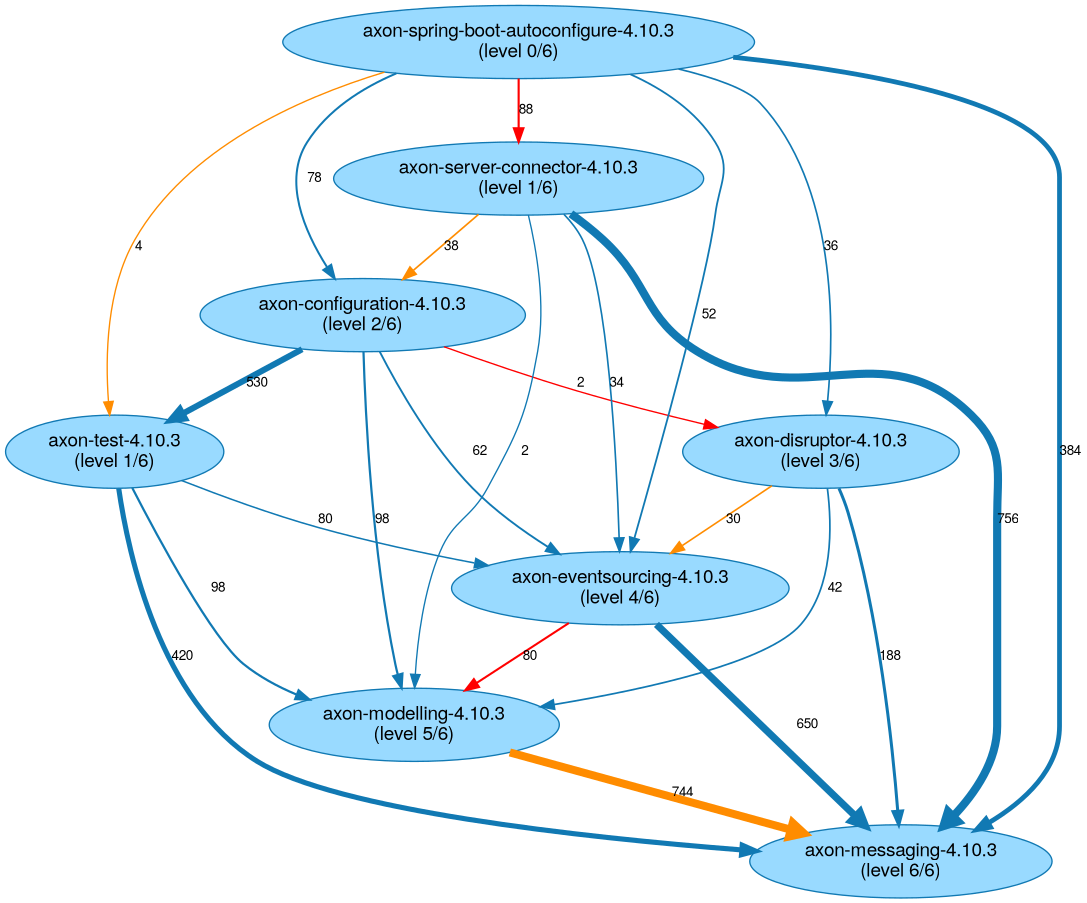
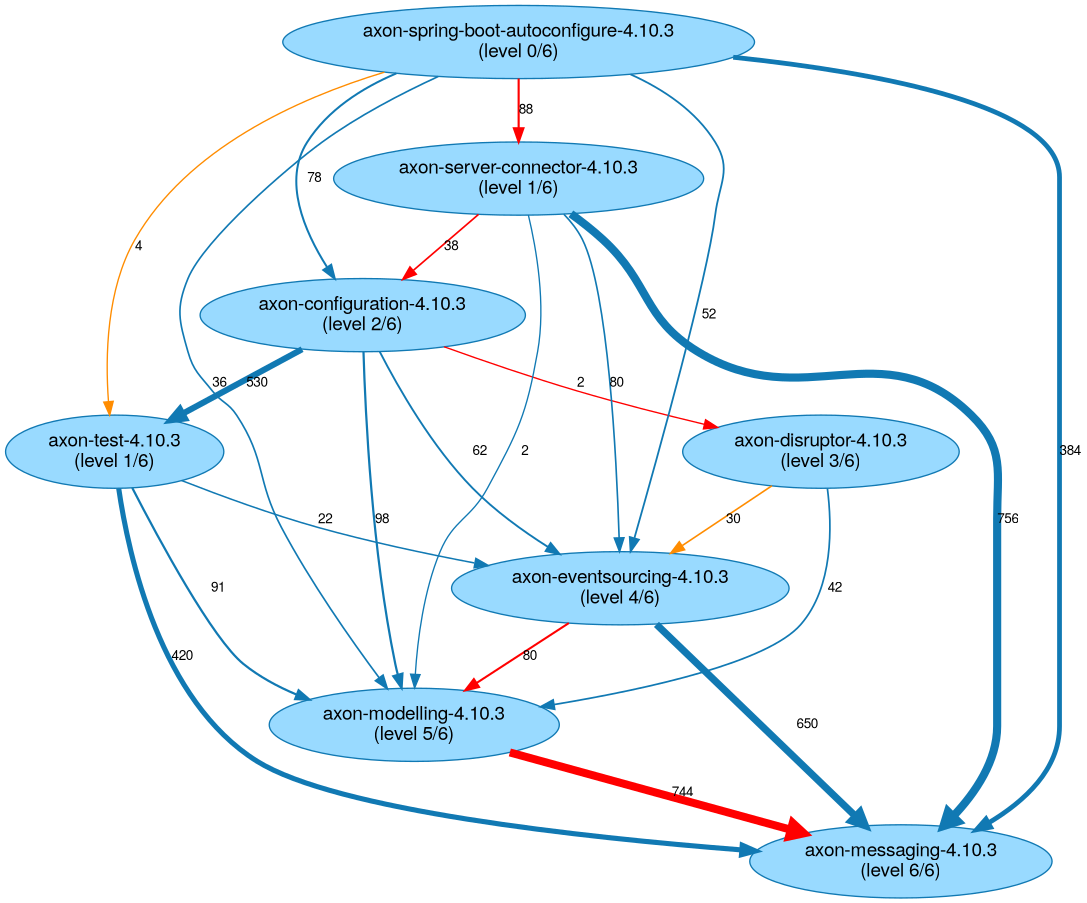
edge "axon-spring-boot-autoconfigure-4.10.3 (level 0/6)" -> "axon-disruptor-4.10.3 (level 3/6)": now "axon-spring-boot-autoconfigure-4.10.3 (level 0/6)" -> "axon-modelling-4.10.3 (level 5/6)"
edge "axon-server-connector-4.10.3 (level 1/6)" -> "axon-configuration-4.10.3 (level 2/6)": color darkorange -> red
edge "axon-server-connector-4.10.3 (level 1/6)" -> "axon-eventsourcing-4.10.3 (level 4/6)": label "34" -> "80"
edge "axon-test-4.10.3 (level 1/6)" -> "axon-eventsourcing-4.10.3 (level 4/6)": label "80" -> "22"
edge "axon-test-4.10.3 (level 1/6)" -> "axon-modelling-4.10.3 (level 5/6)": label "98" -> "91"
edge "axon-disruptor-4.10.3 (level 3/6)" -> "axon-messaging-4.10.3 (level 6/6)": removed, label "188"
edge "axon-modelling-4.10.3 (level 5/6)" -> "axon-messaging-4.10.3 (level 6/6)": color darkorange -> red
